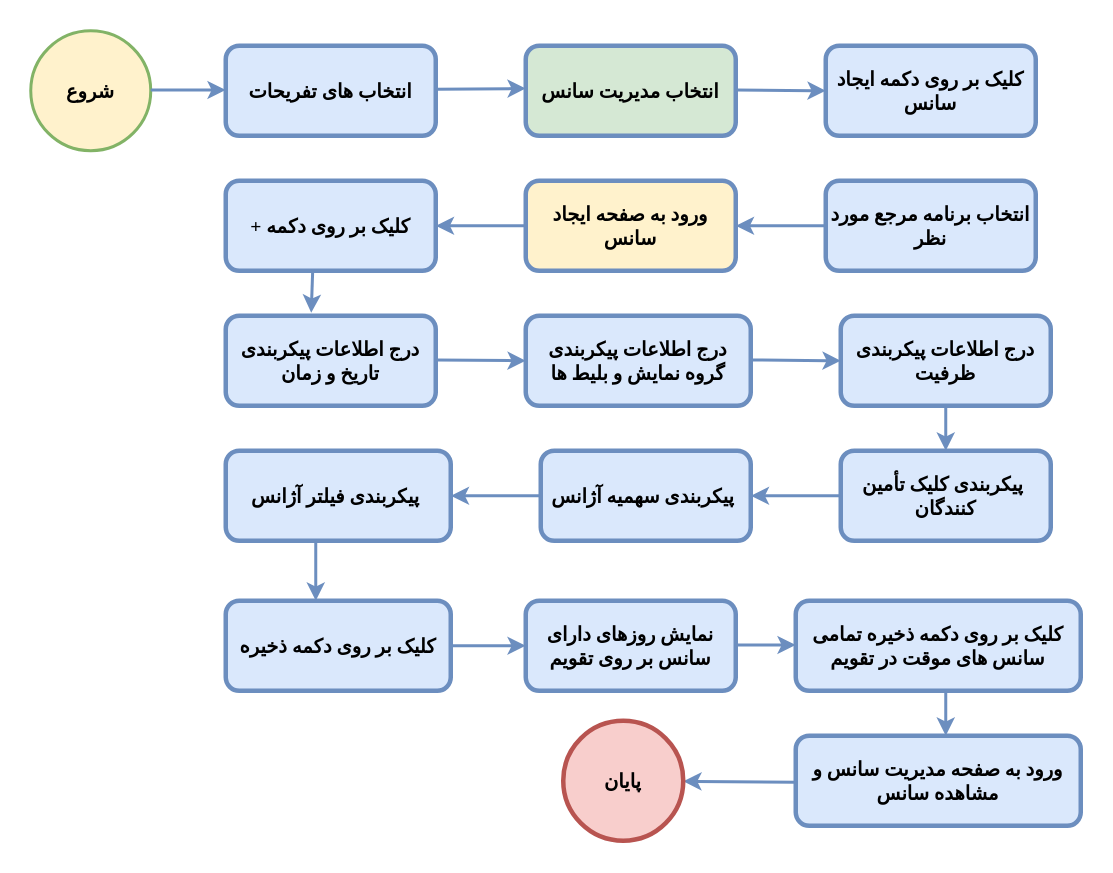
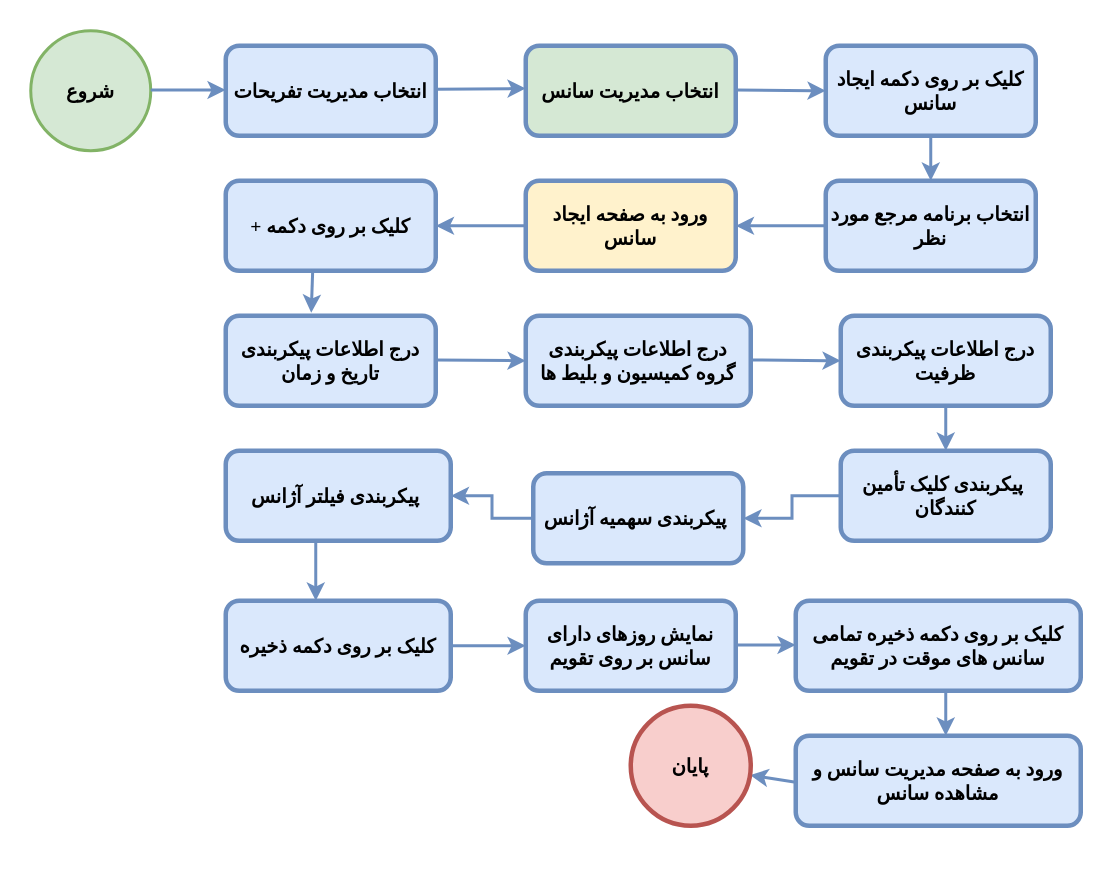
node "شروع": fillcolor #fff2cc -> #d5e8d4
node "انتخاب های تفریحات": label "انتخاب های تفریحات" -> "انتخاب مدیریت تفریحات"
edge "کلیک بر روی دکمه ایجاد سانس" -> "انتخاب برنامه مرجع مورد نظر": added
node "درج اطلاعات پیکربندی گروه نمایش و بلیط ها": label "درج اطلاعات پیکربندی گروه نمایش و بلیط ها" -> "درج اطلاعات پیکربندی گروه کمیسیون و بلیط ها"
node "پیکربندی سهمیه آژانس": moved (646, 496) -> (638, 518)
node "پایان": moved (623, 781) -> (691, 766)
